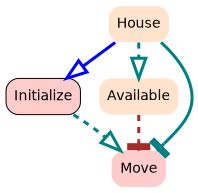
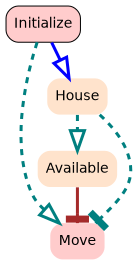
edge "House" -> "Initialize": reversed
edge "House" -> "Move": style solid -> dashed
edge "Available" -> "Move": style dashed -> solid
